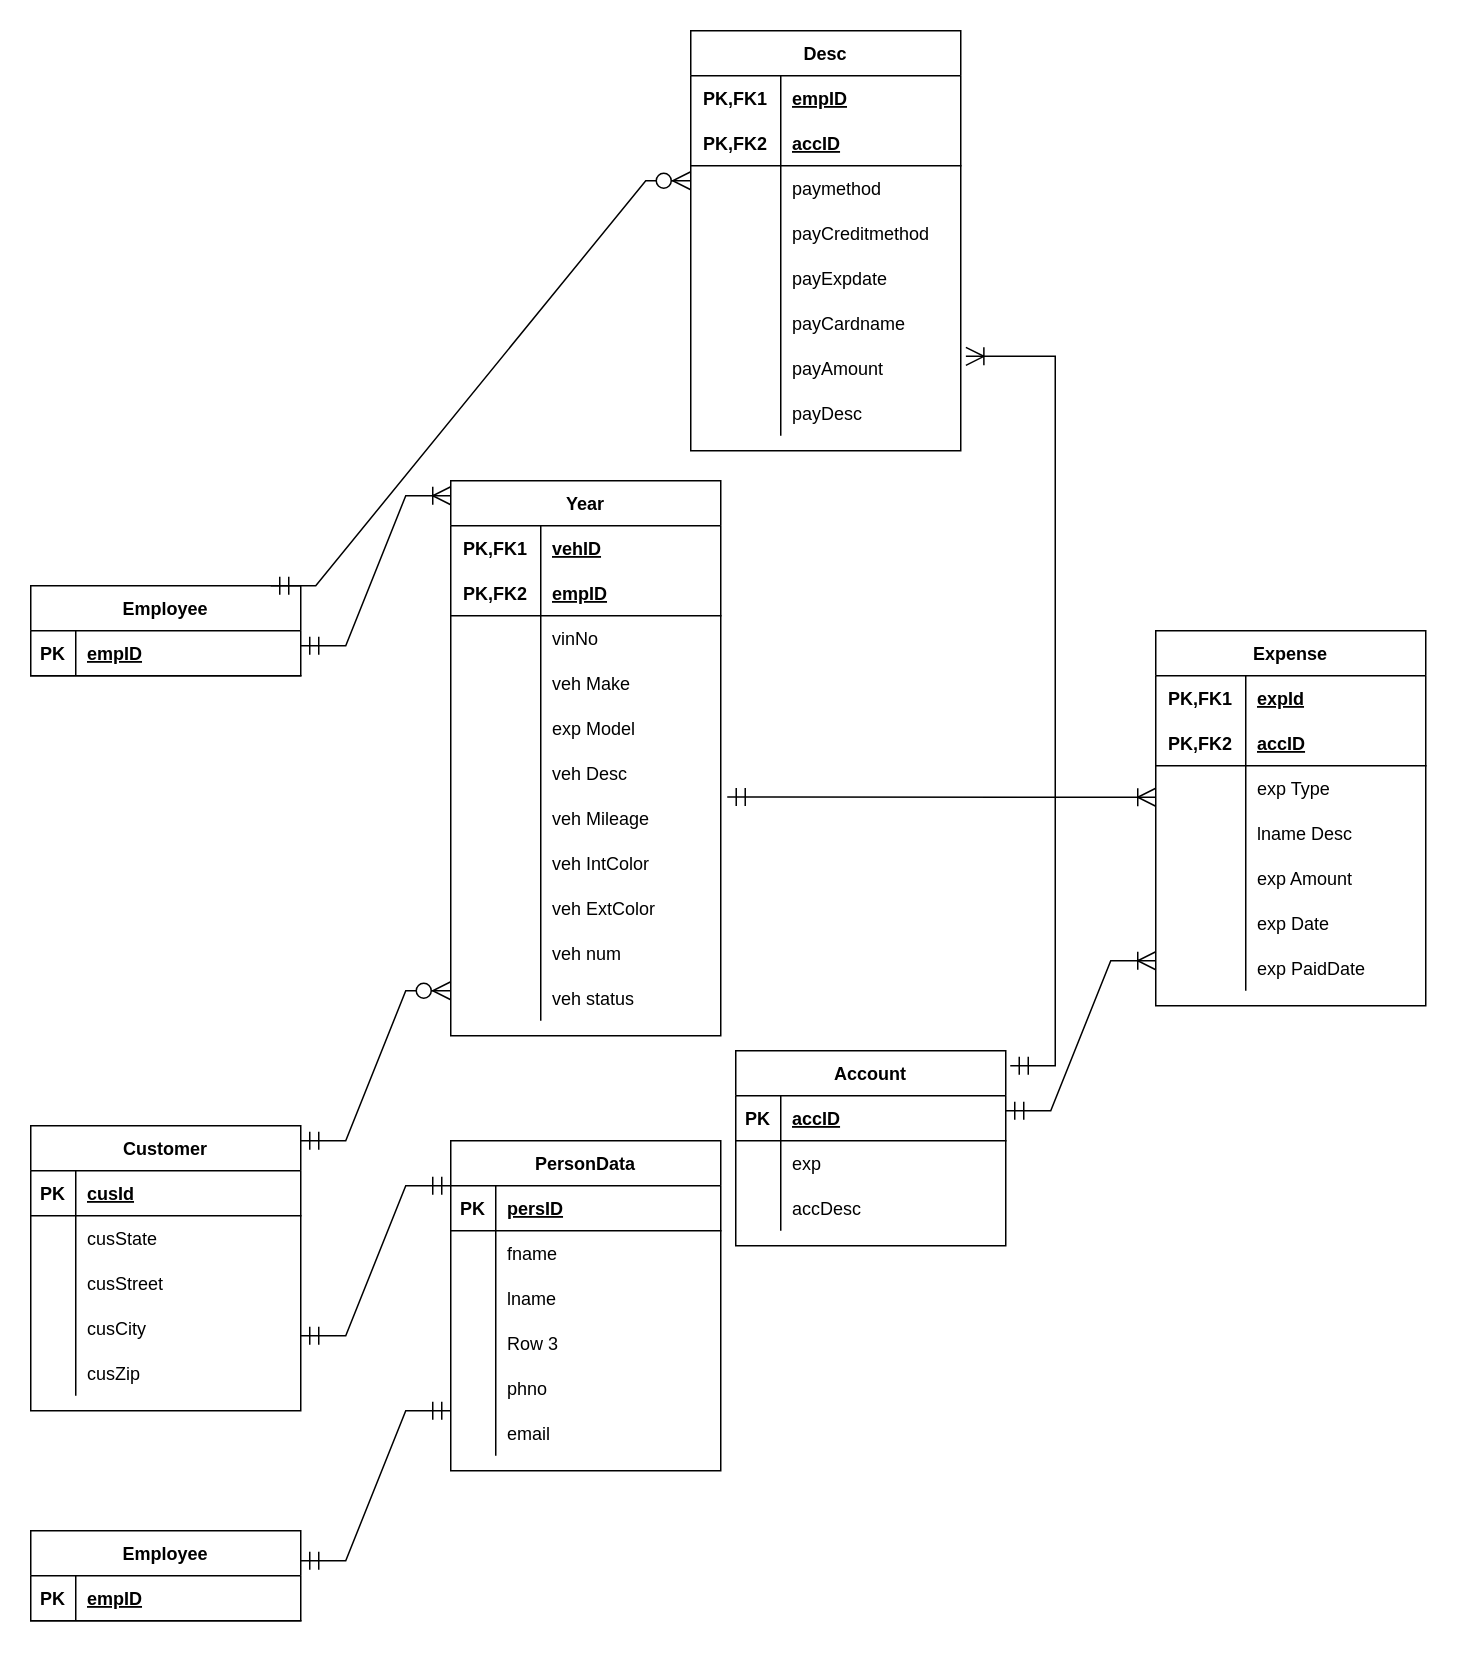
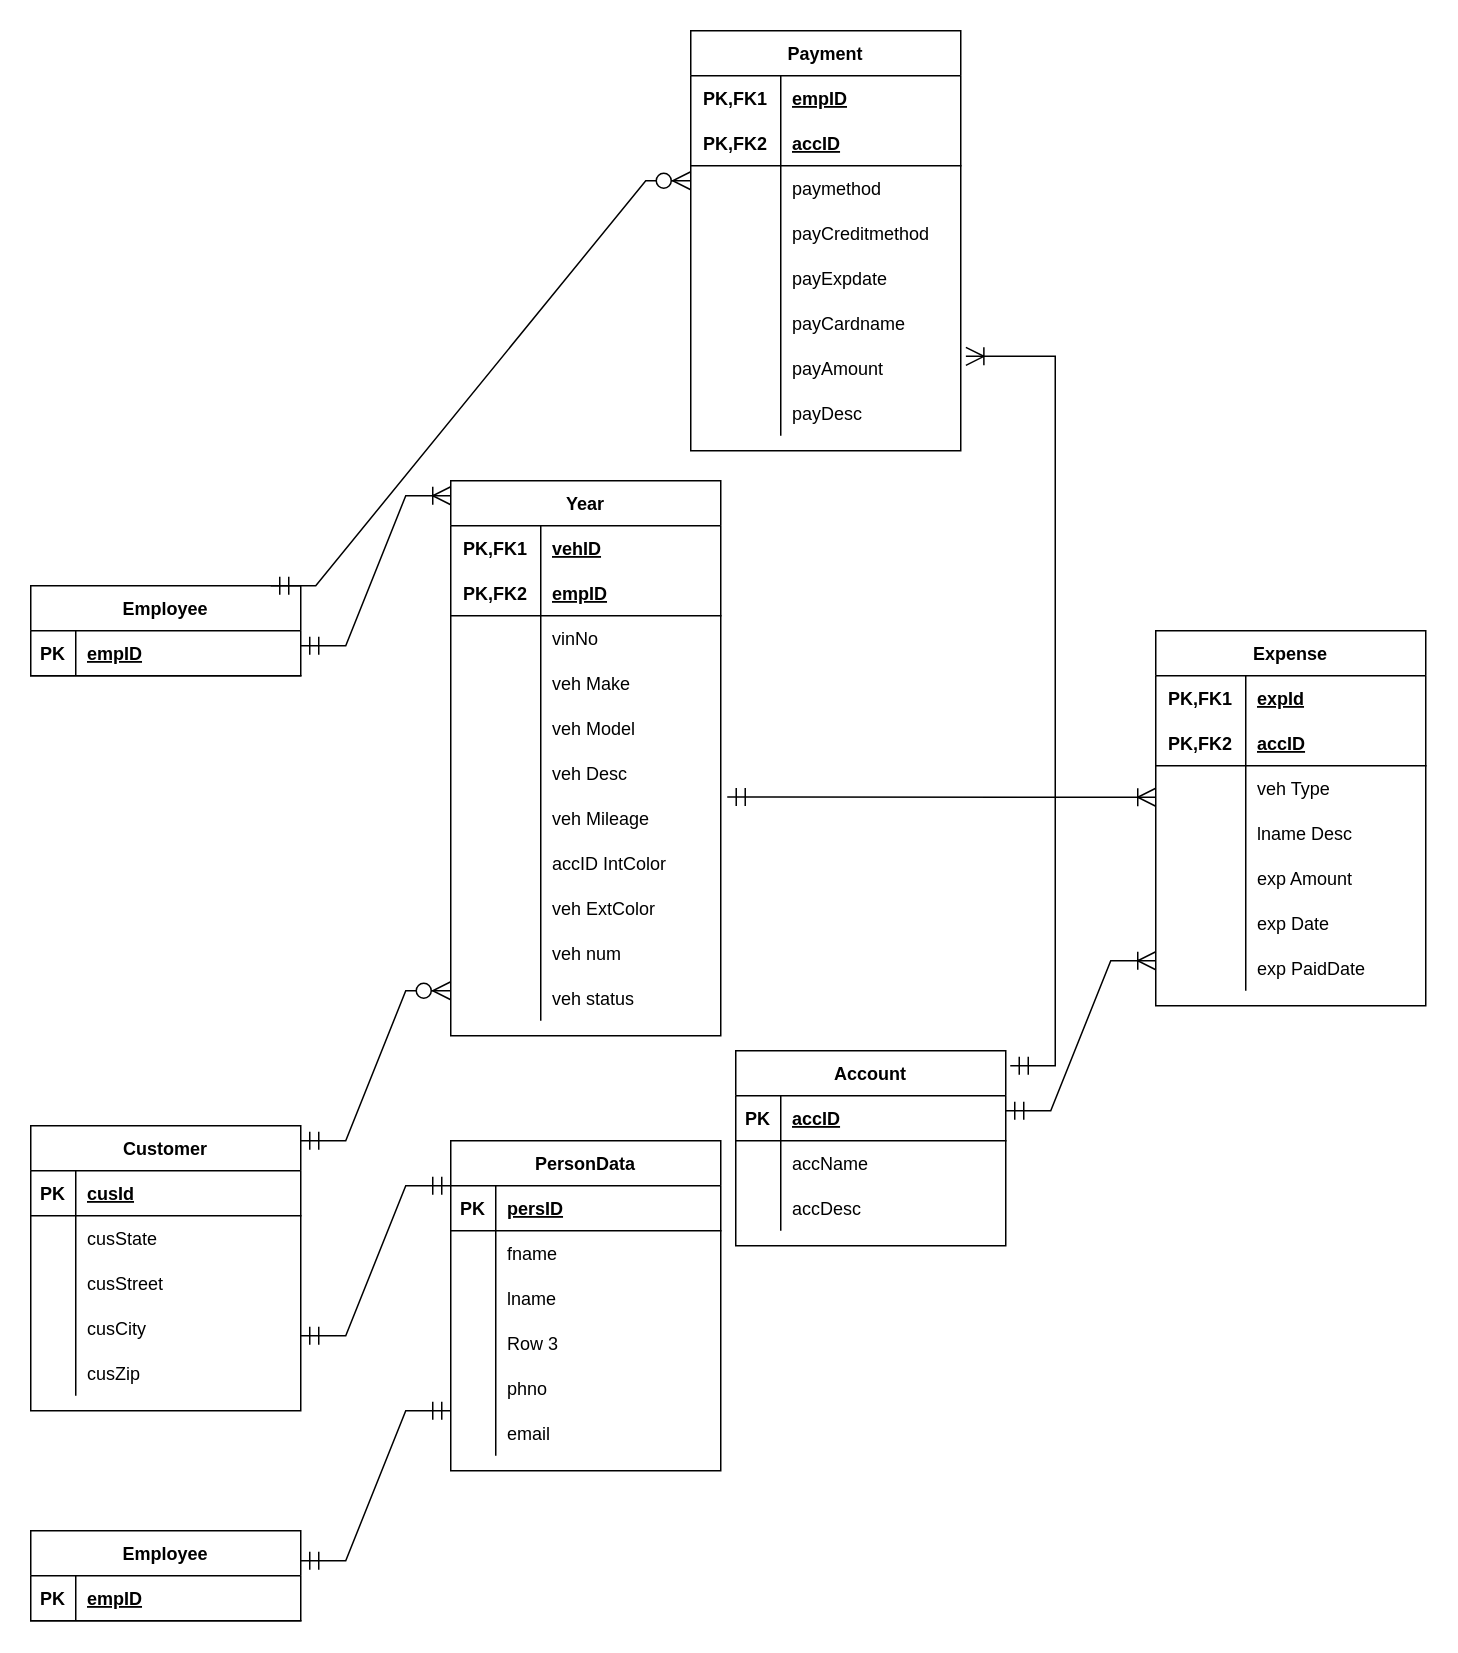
node "Desc": label "Desc" -> "Payment"
node "exp Model": label "exp Model" -> "veh Model"
node "exp Type": label "exp Type" -> "veh Type"
node "veh IntColor": label "veh IntColor" -> "accID IntColor"
node "exp": label "exp" -> "accName"
